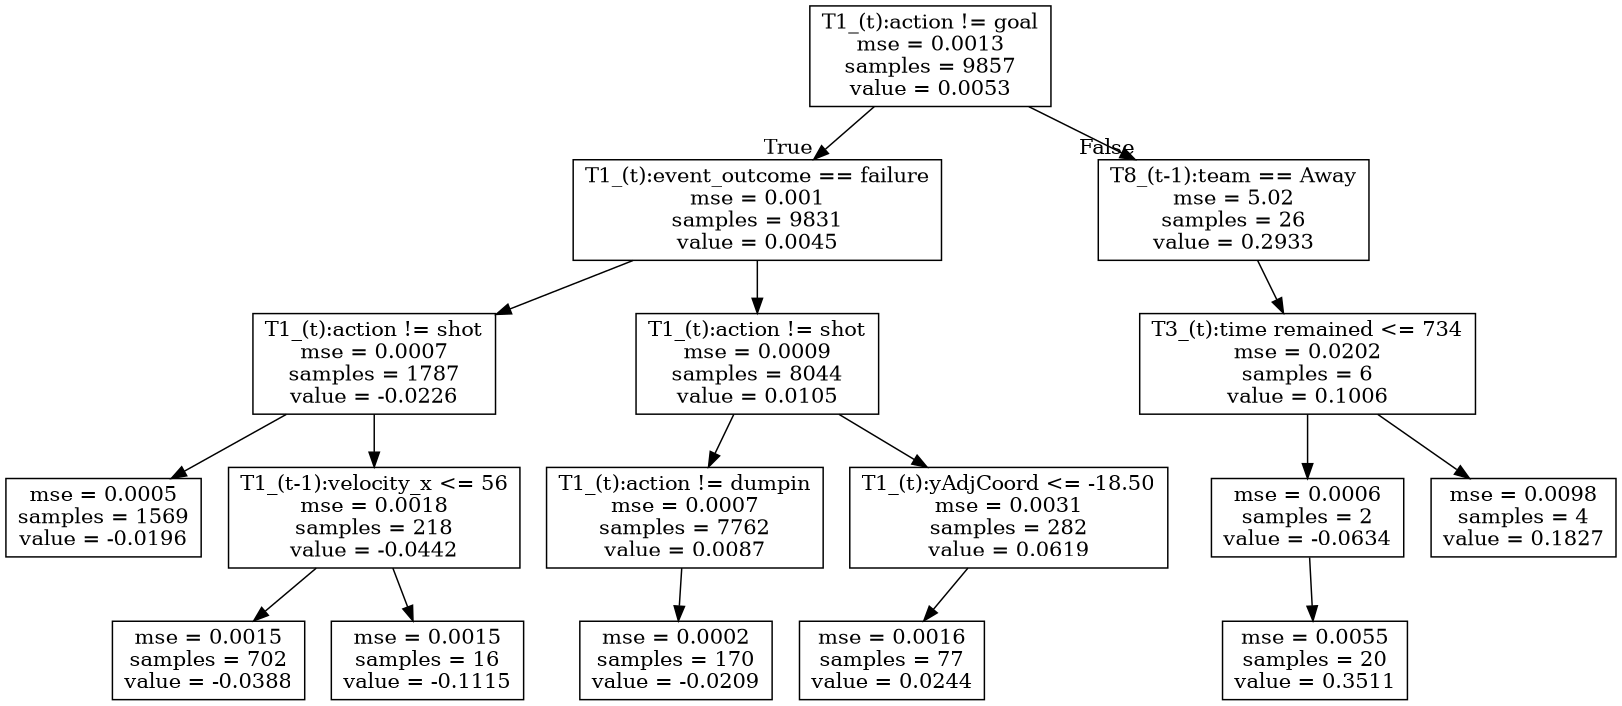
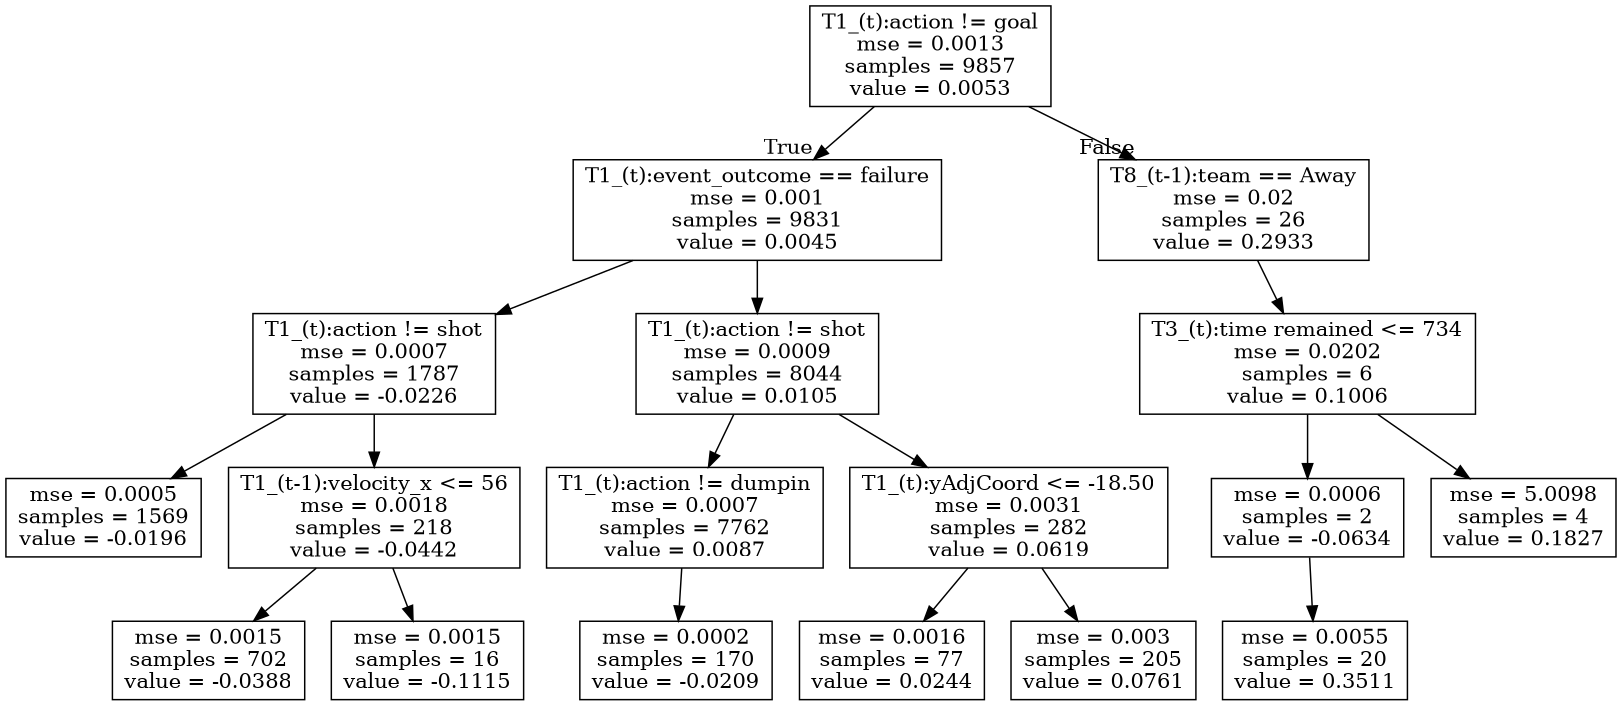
node "T8_(t-1):team == Away mse = 5.02 samples = 26 value = 0.2933": label "T8_(t-1):team == Away mse = 5.02 samples = 26 value = 0.2933" -> "T8_(t-1):team == Away mse = 0.02 samples = 26 value = 0.2933"
node "mse = 0.0098 samples = 4 value = 0.1827": label "mse = 0.0098 samples = 4 value = 0.1827" -> "mse = 5.0098 samples = 4 value = 0.1827"
node "mse = 0.003 samples = 205 value = 0.0761": added
